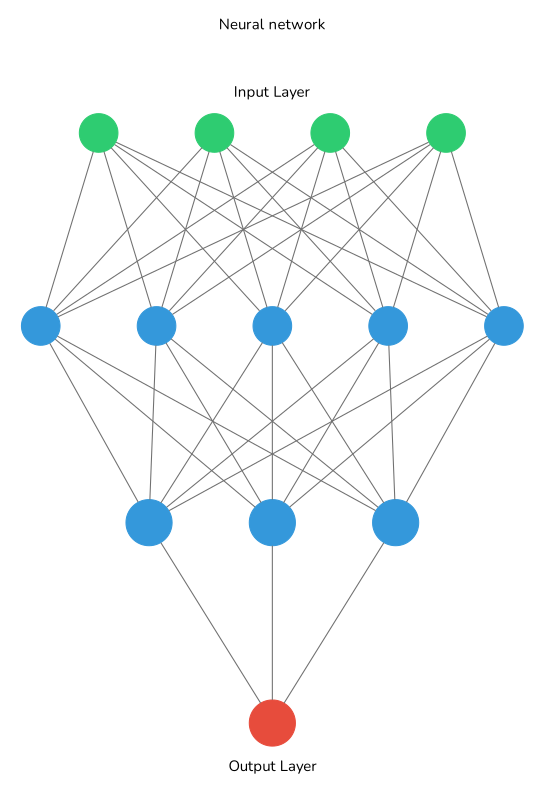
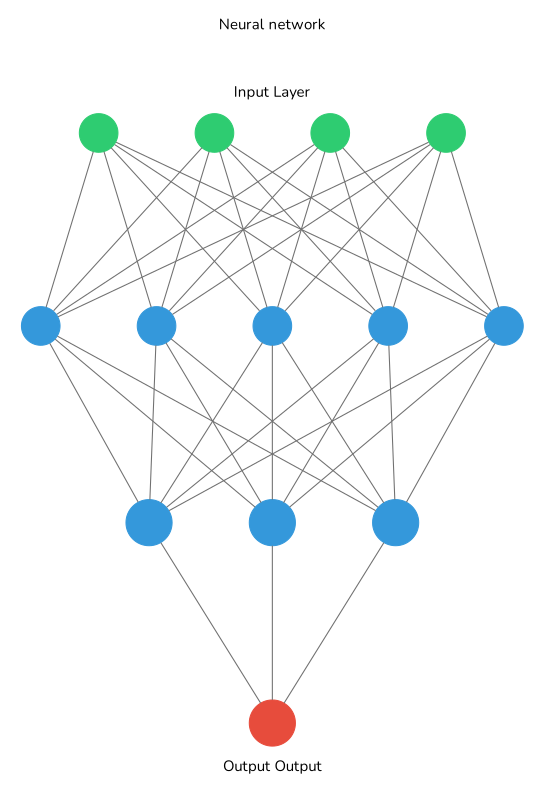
cluster "Output Layer": label "Output Layer" -> "Output Output"
